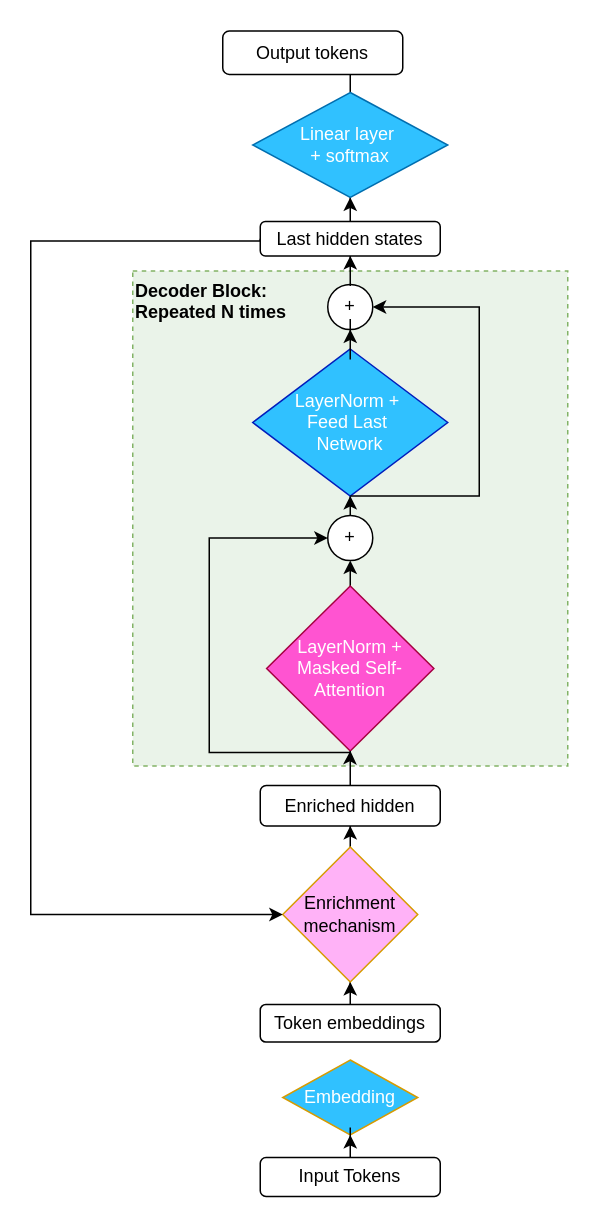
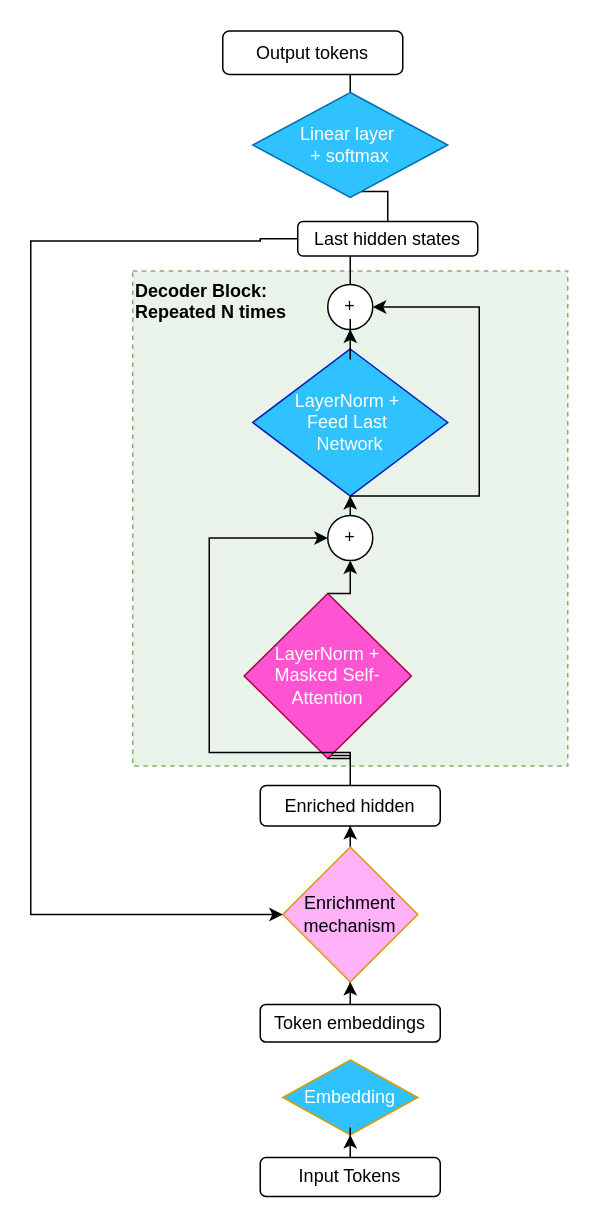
node "Last hidden states": moved (350, 239) -> (388, 239)
node "LayerNorm + Masked Self-Attention": moved (350, 668) -> (328, 676)
